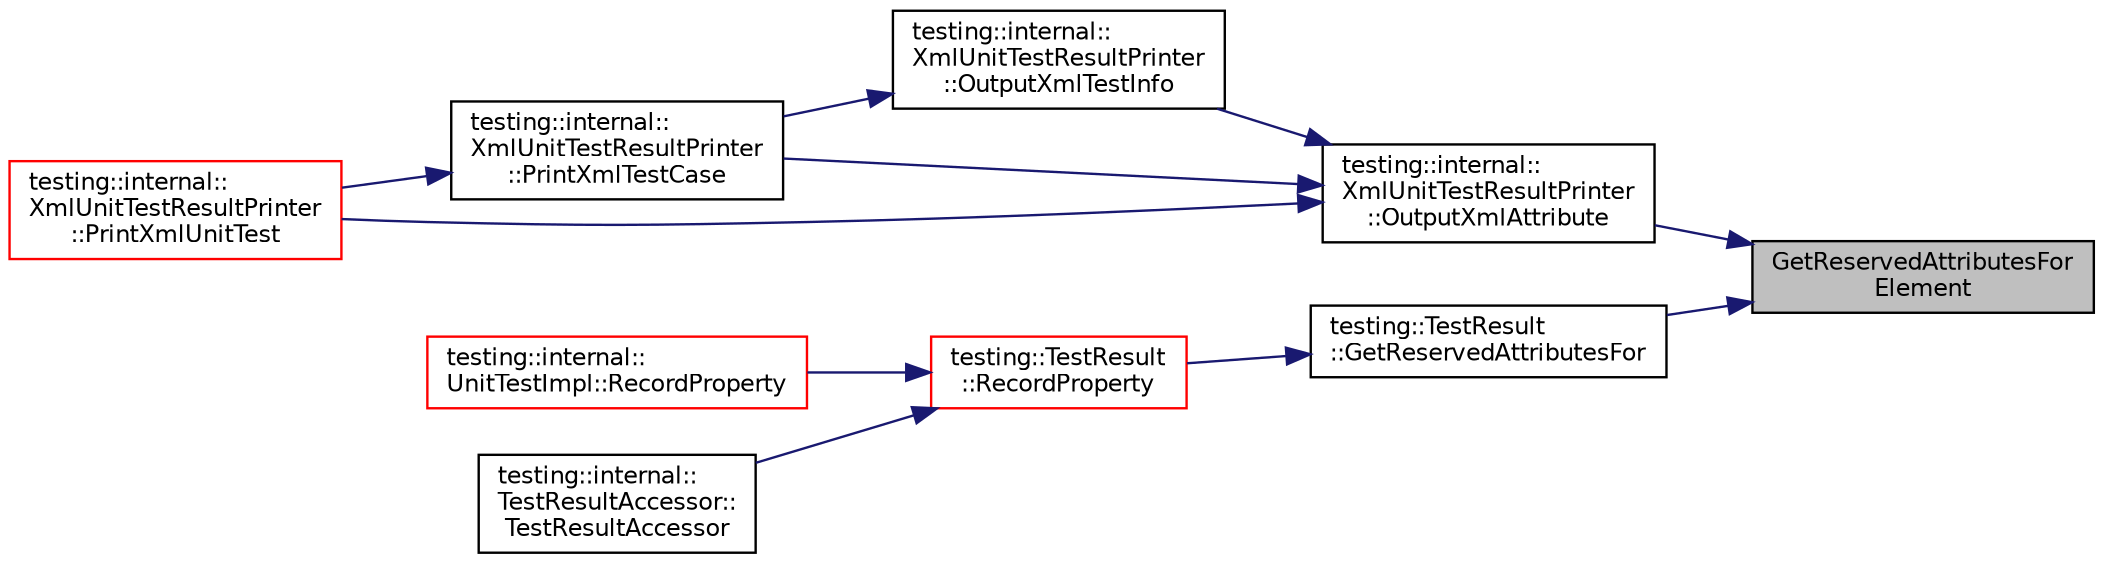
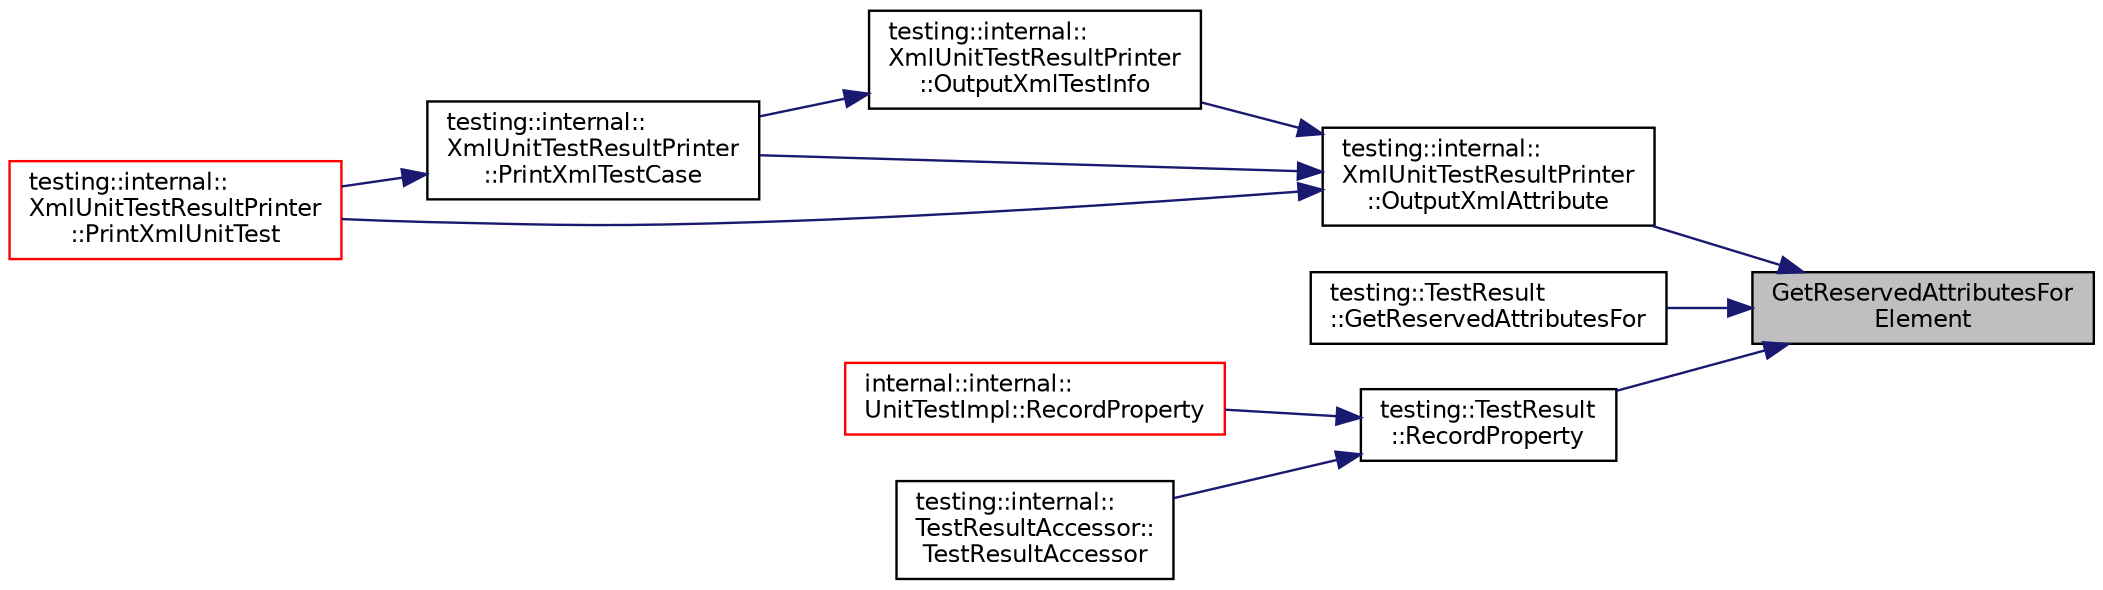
edge "testing::TestResult ::RecordProperty" -> "testing::TestResult ::GetReservedAttributesFor": now "testing::TestResult ::RecordProperty" -> "GetReservedAttributesFor Element"
node "testing::internal:: UnitTestImpl::RecordProperty": label "testing::internal:: UnitTestImpl::RecordProperty" -> "internal::internal:: UnitTestImpl::RecordProperty"
node "testing::TestResult ::RecordProperty": color red -> black
